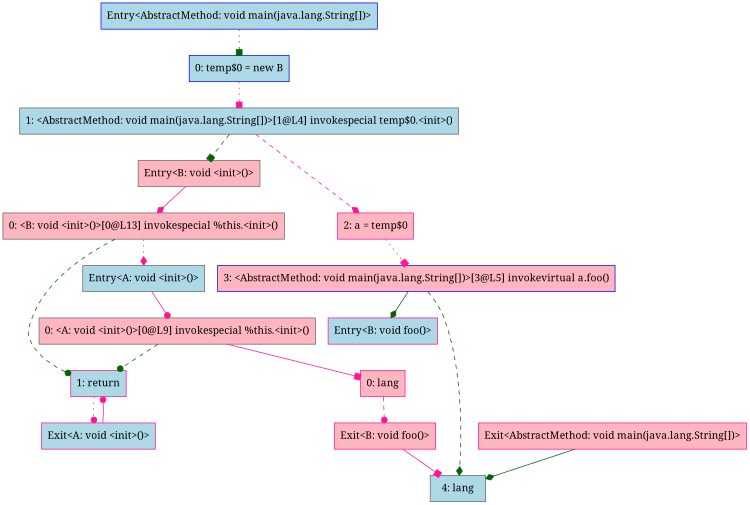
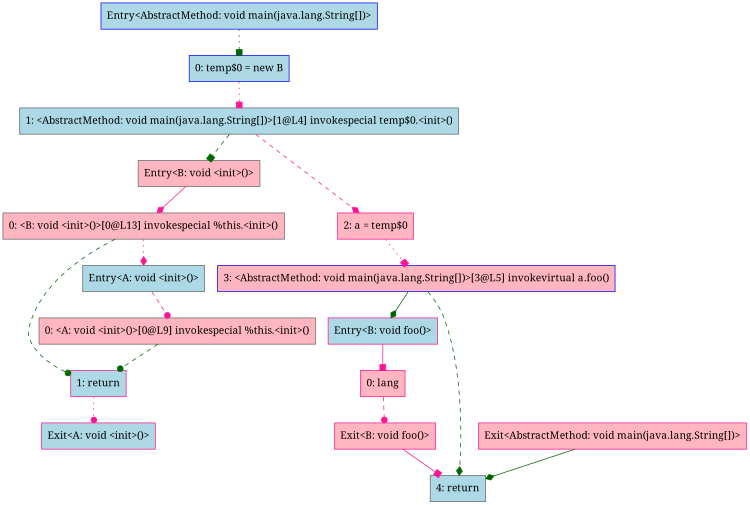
edge "Entry<A: void <init>()>" -> "0: <A: void <init>()>[0@L9] invokespecial %this.<init>()": style solid -> dashed
edge "0: <A: void <init>()>[0@L9] invokespecial %this.<init>()" -> "0: lang": now "Entry<B: void foo()>" -> "0: lang"
edge "Exit<A: void <init>()>" -> "1: return": removed
node "4: lang": label "4: lang" -> "4: return"
